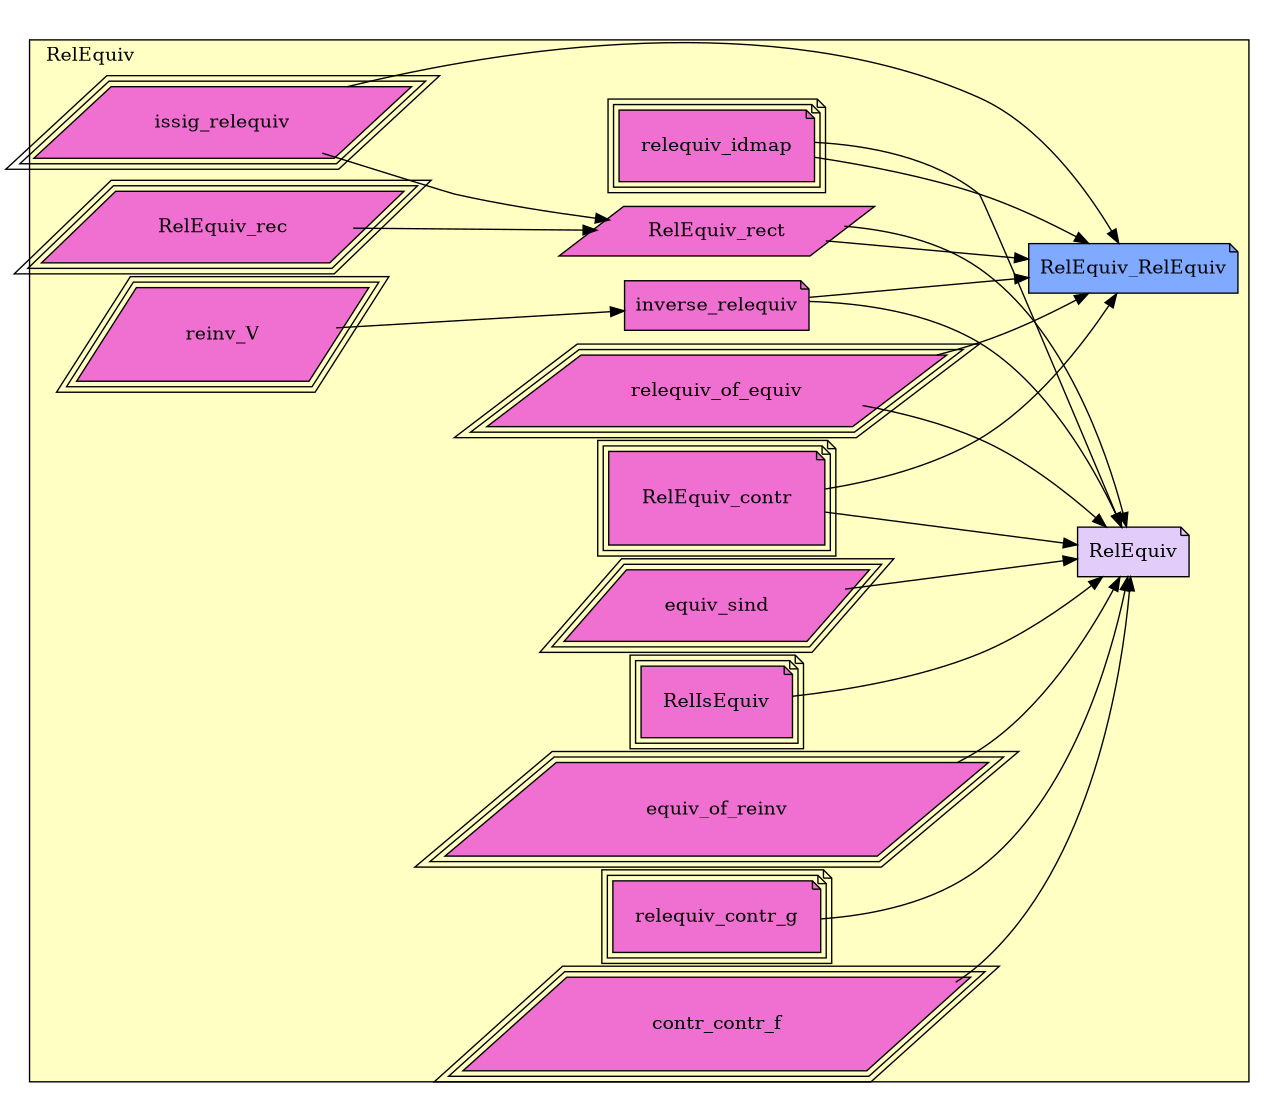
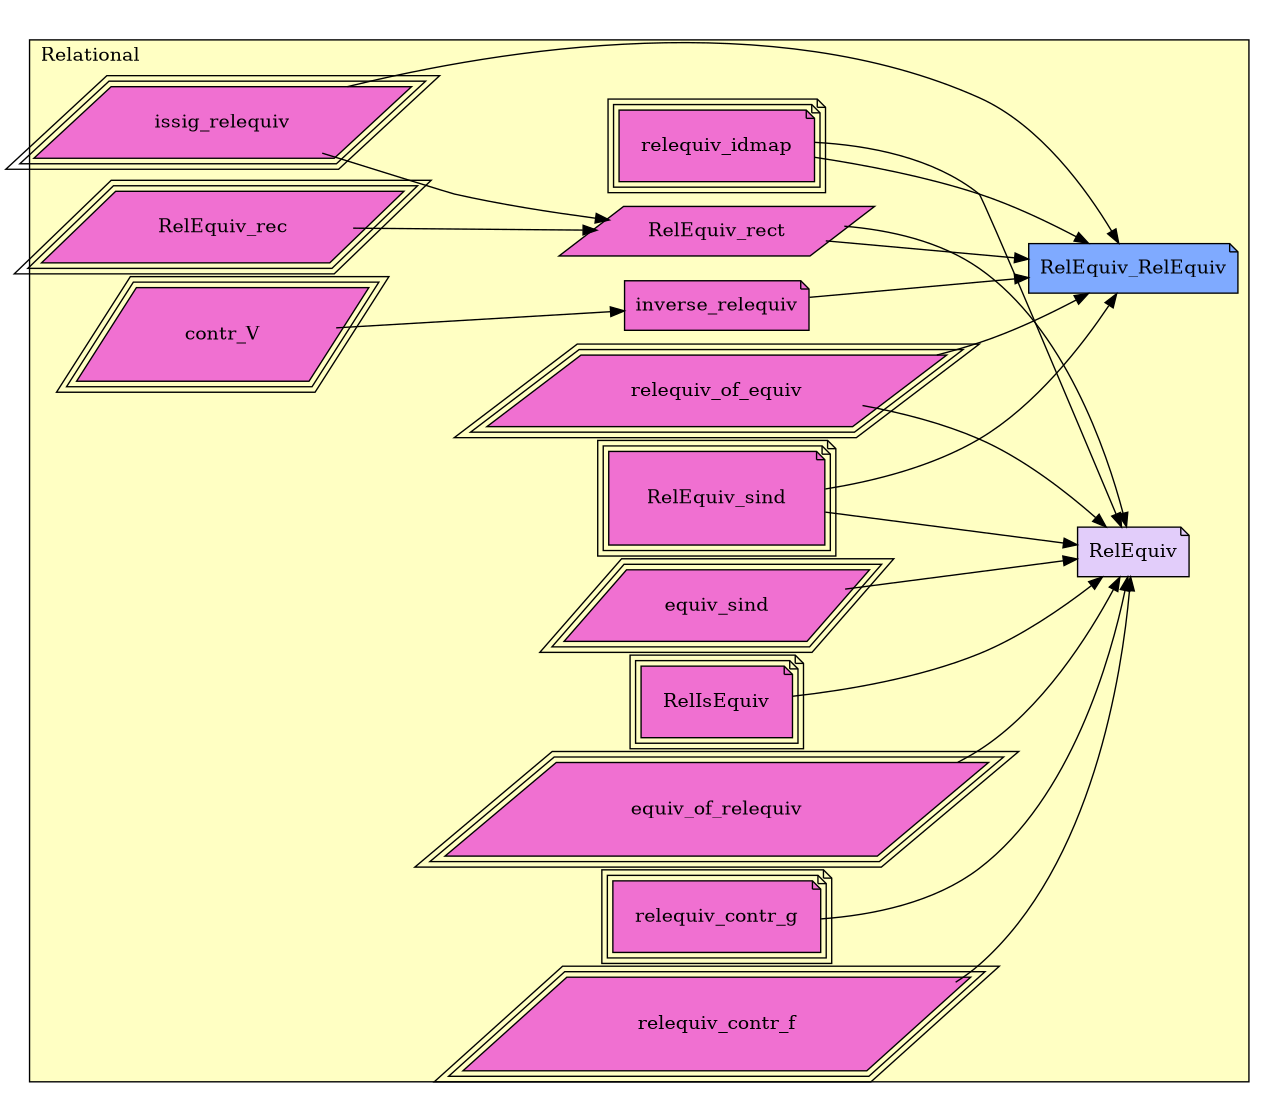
cluster "RelEquiv": label "RelEquiv" -> "Relational"
node "reinv_V": label "reinv_V" -> "contr_V"
edge "inverse_relequiv" -> "RelEquiv": removed
node "RelEquiv_contr": label "RelEquiv_contr" -> "RelEquiv_sind"
node "equiv_of_reinv": label "equiv_of_reinv" -> "equiv_of_relequiv"
node "contr_contr_f": label "contr_contr_f" -> "relequiv_contr_f"
